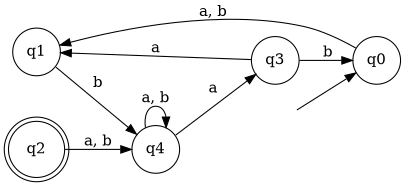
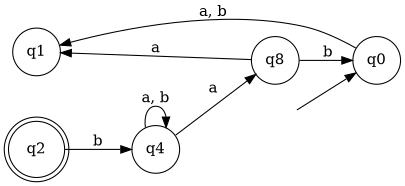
node "q3": label "q3" -> "q8"
edge "q1" -> "q4": removed, label "b"
edge "q2" -> "q4": label "a, b" -> "b"
